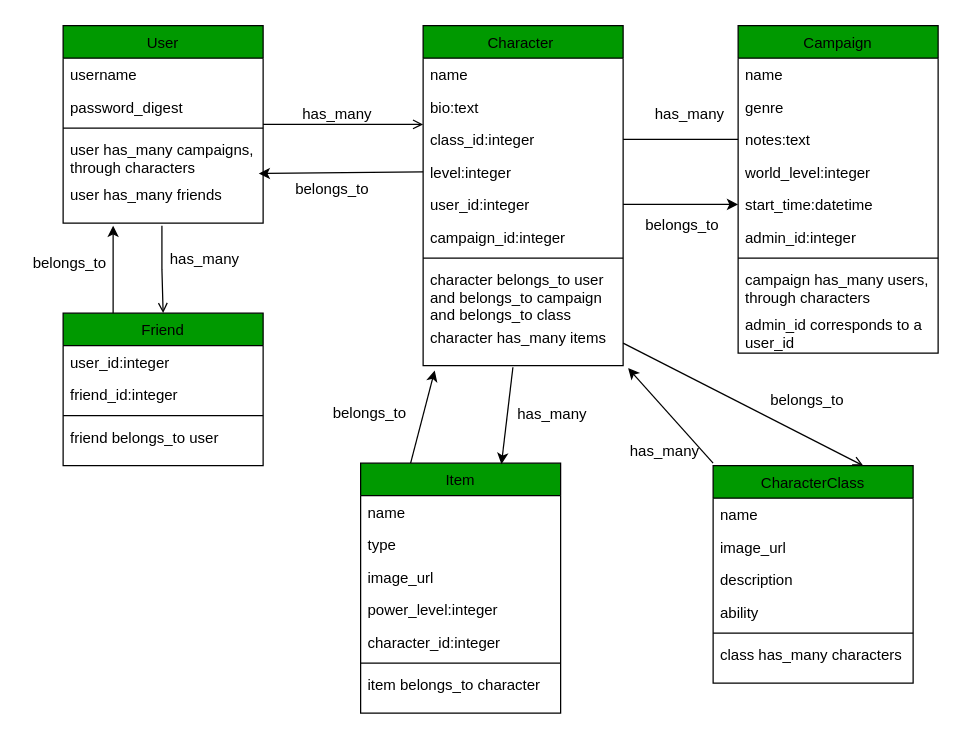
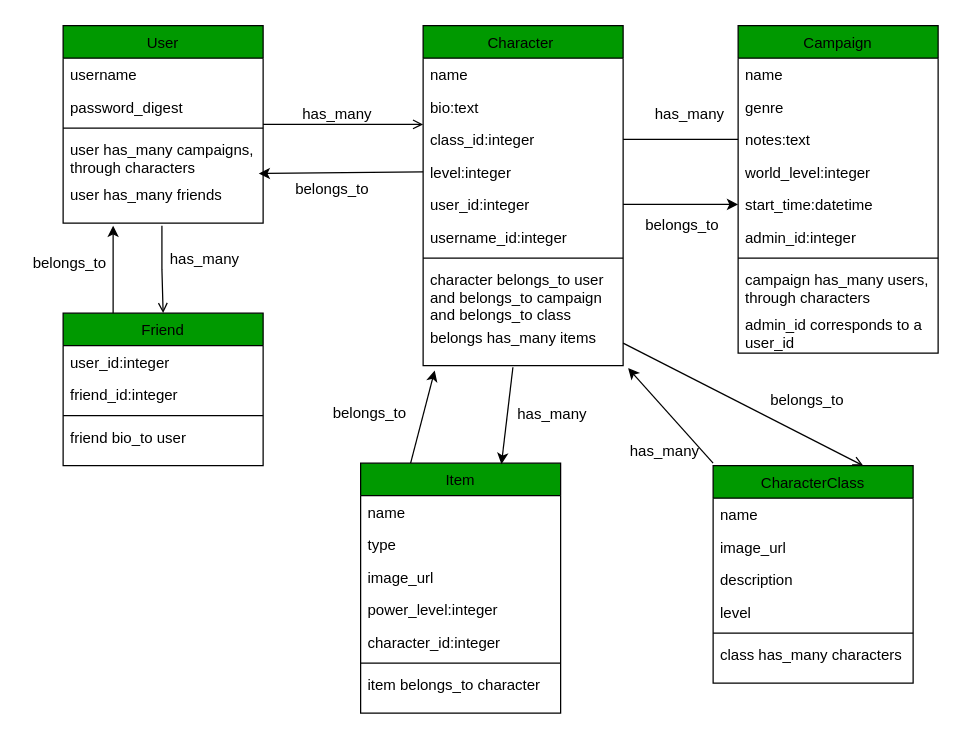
node "campaign_id:integer": label "campaign_id:integer" -> "username_id:integer"
node "character has_many items": label "character has_many items" -> "belongs has_many items"
node "friend belongs_to user": label "friend belongs_to user" -> "friend bio_to user"
node "ability": label "ability" -> "level"
